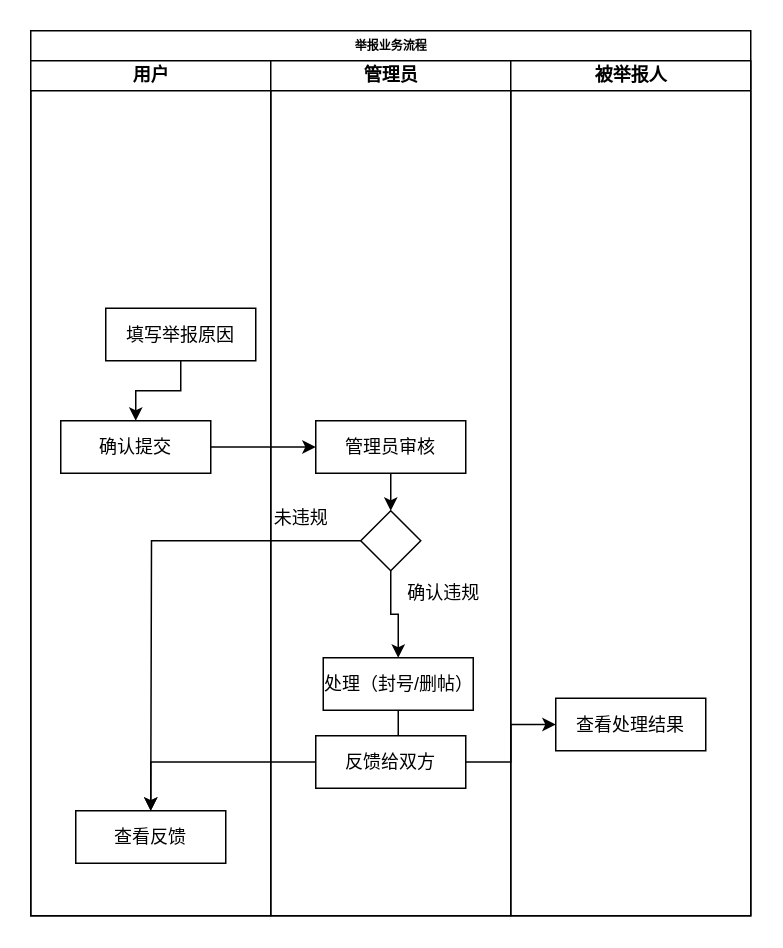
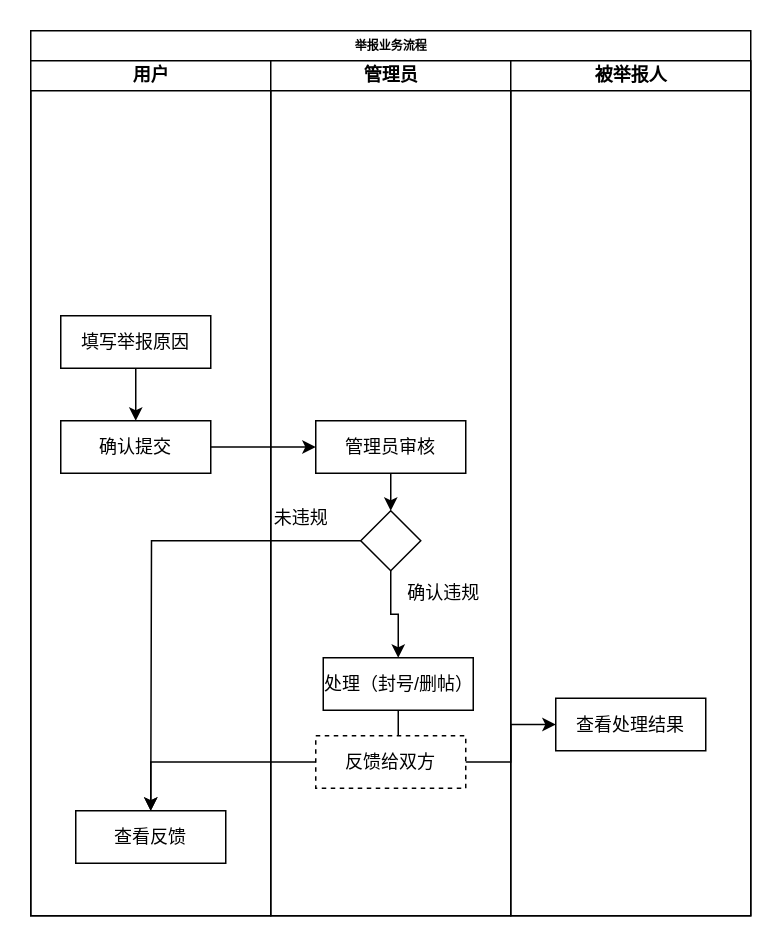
node "填写举报原因": moved (181, 335) -> (136, 342)
node "反馈给双方": style solid -> dashed
